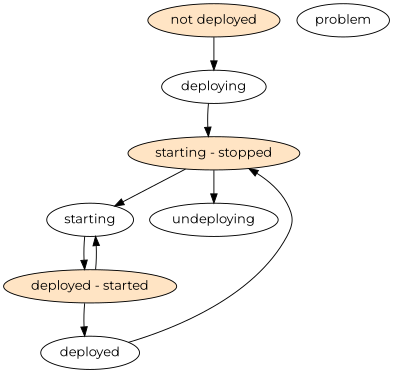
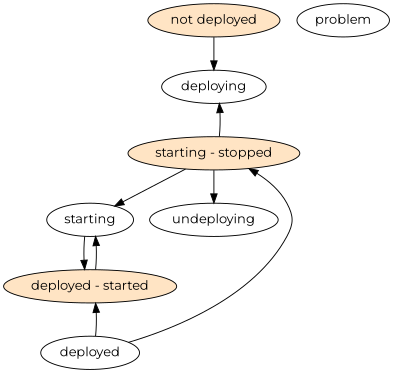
edge "deploying" -> "starting - stopped": reversed
edge "deployed - started" -> "deployed": reversed
